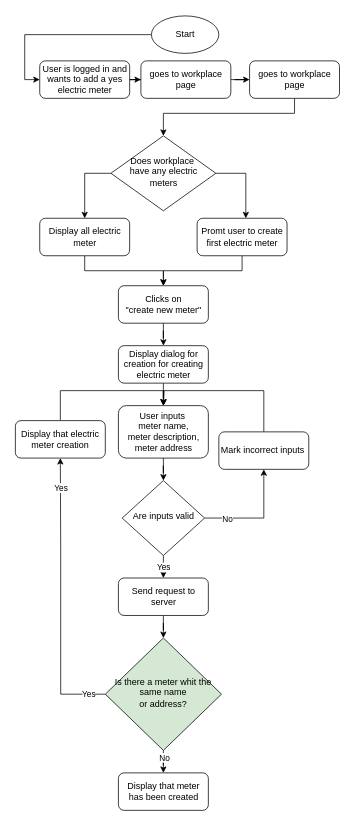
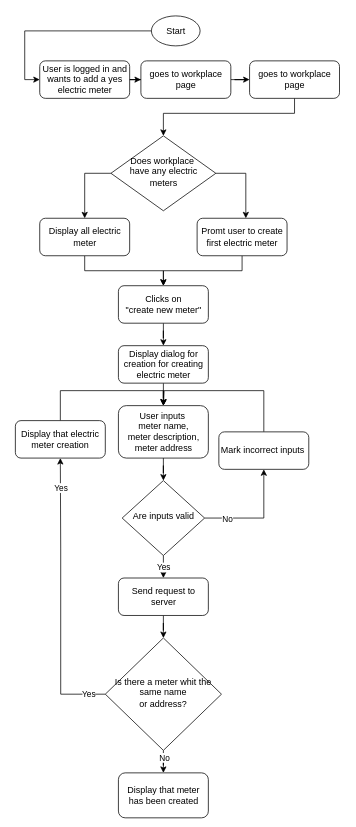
node "Start": size 68x38 -> 49x30
node "Is there а meter whit the same name or address?": fillcolor #d5e8d4 -> #ffffff
node "Display that meter has been created": size 90x38 -> 90x45
